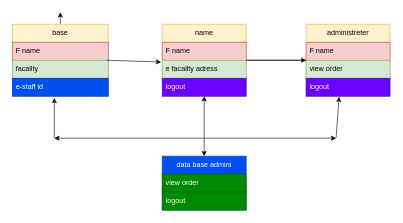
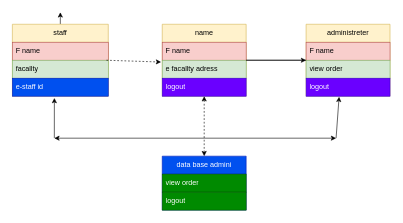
node "base": label "base" -> "staff"
edge "facallty" -> "e facallty adress": style solid -> dashed
edge "name" -- "data base admini": style solid -> dashed
